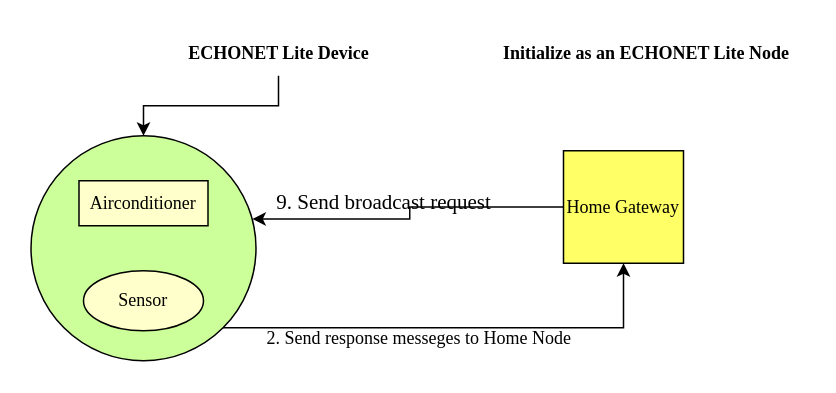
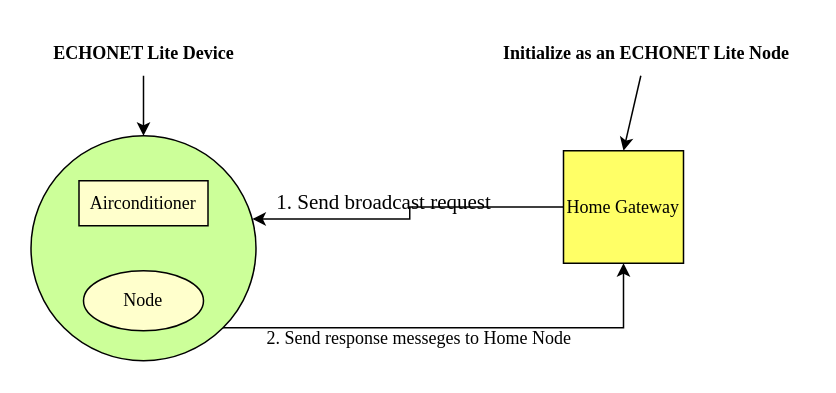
node "ECHONET Lite Device": moved (278, 53) -> (143, 53)
edge "Initialize as an ECHONET Lite Node" -> "Home Gateway": added
node "9. Send broadcast request": label "9. Send broadcast request" -> "1. Send broadcast request"
node "Sensor": label "Sensor" -> "Node"
